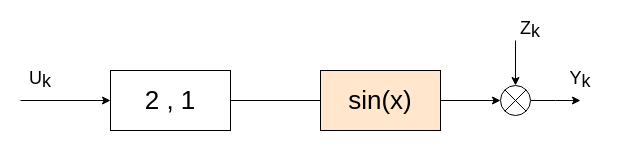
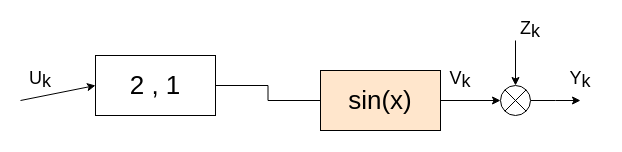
node "Vk": added
node "2 , 1": moved (171, 101) -> (156, 86)
